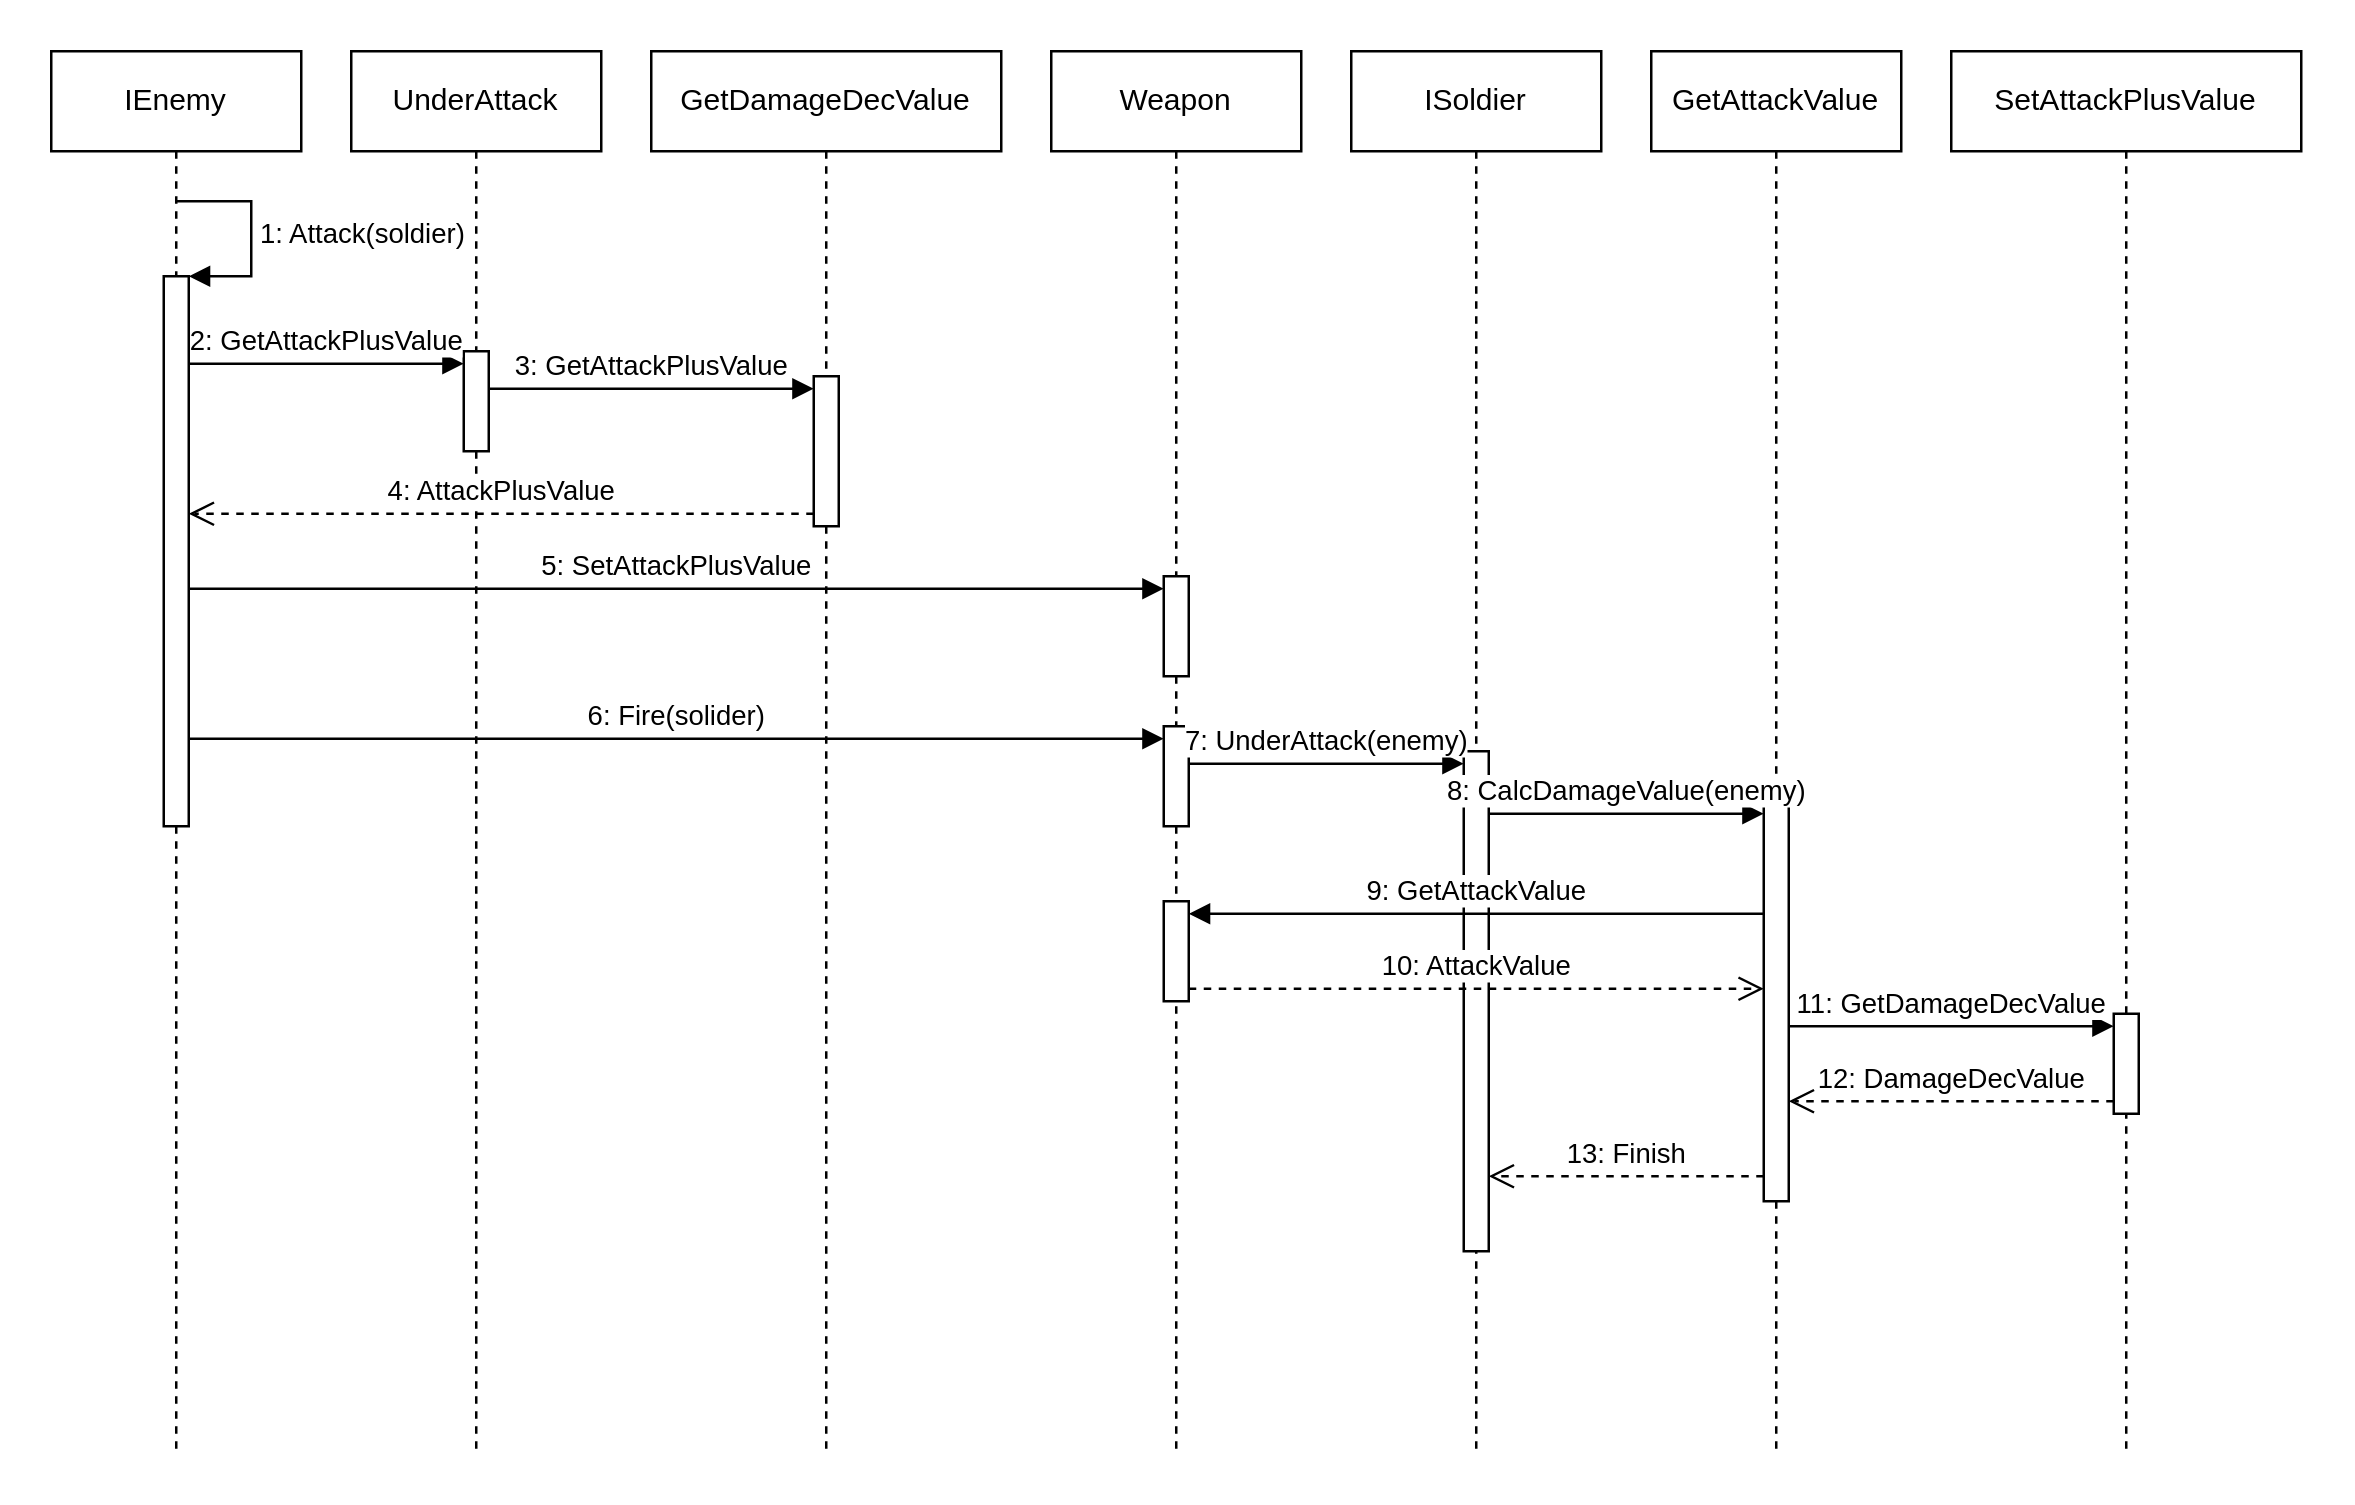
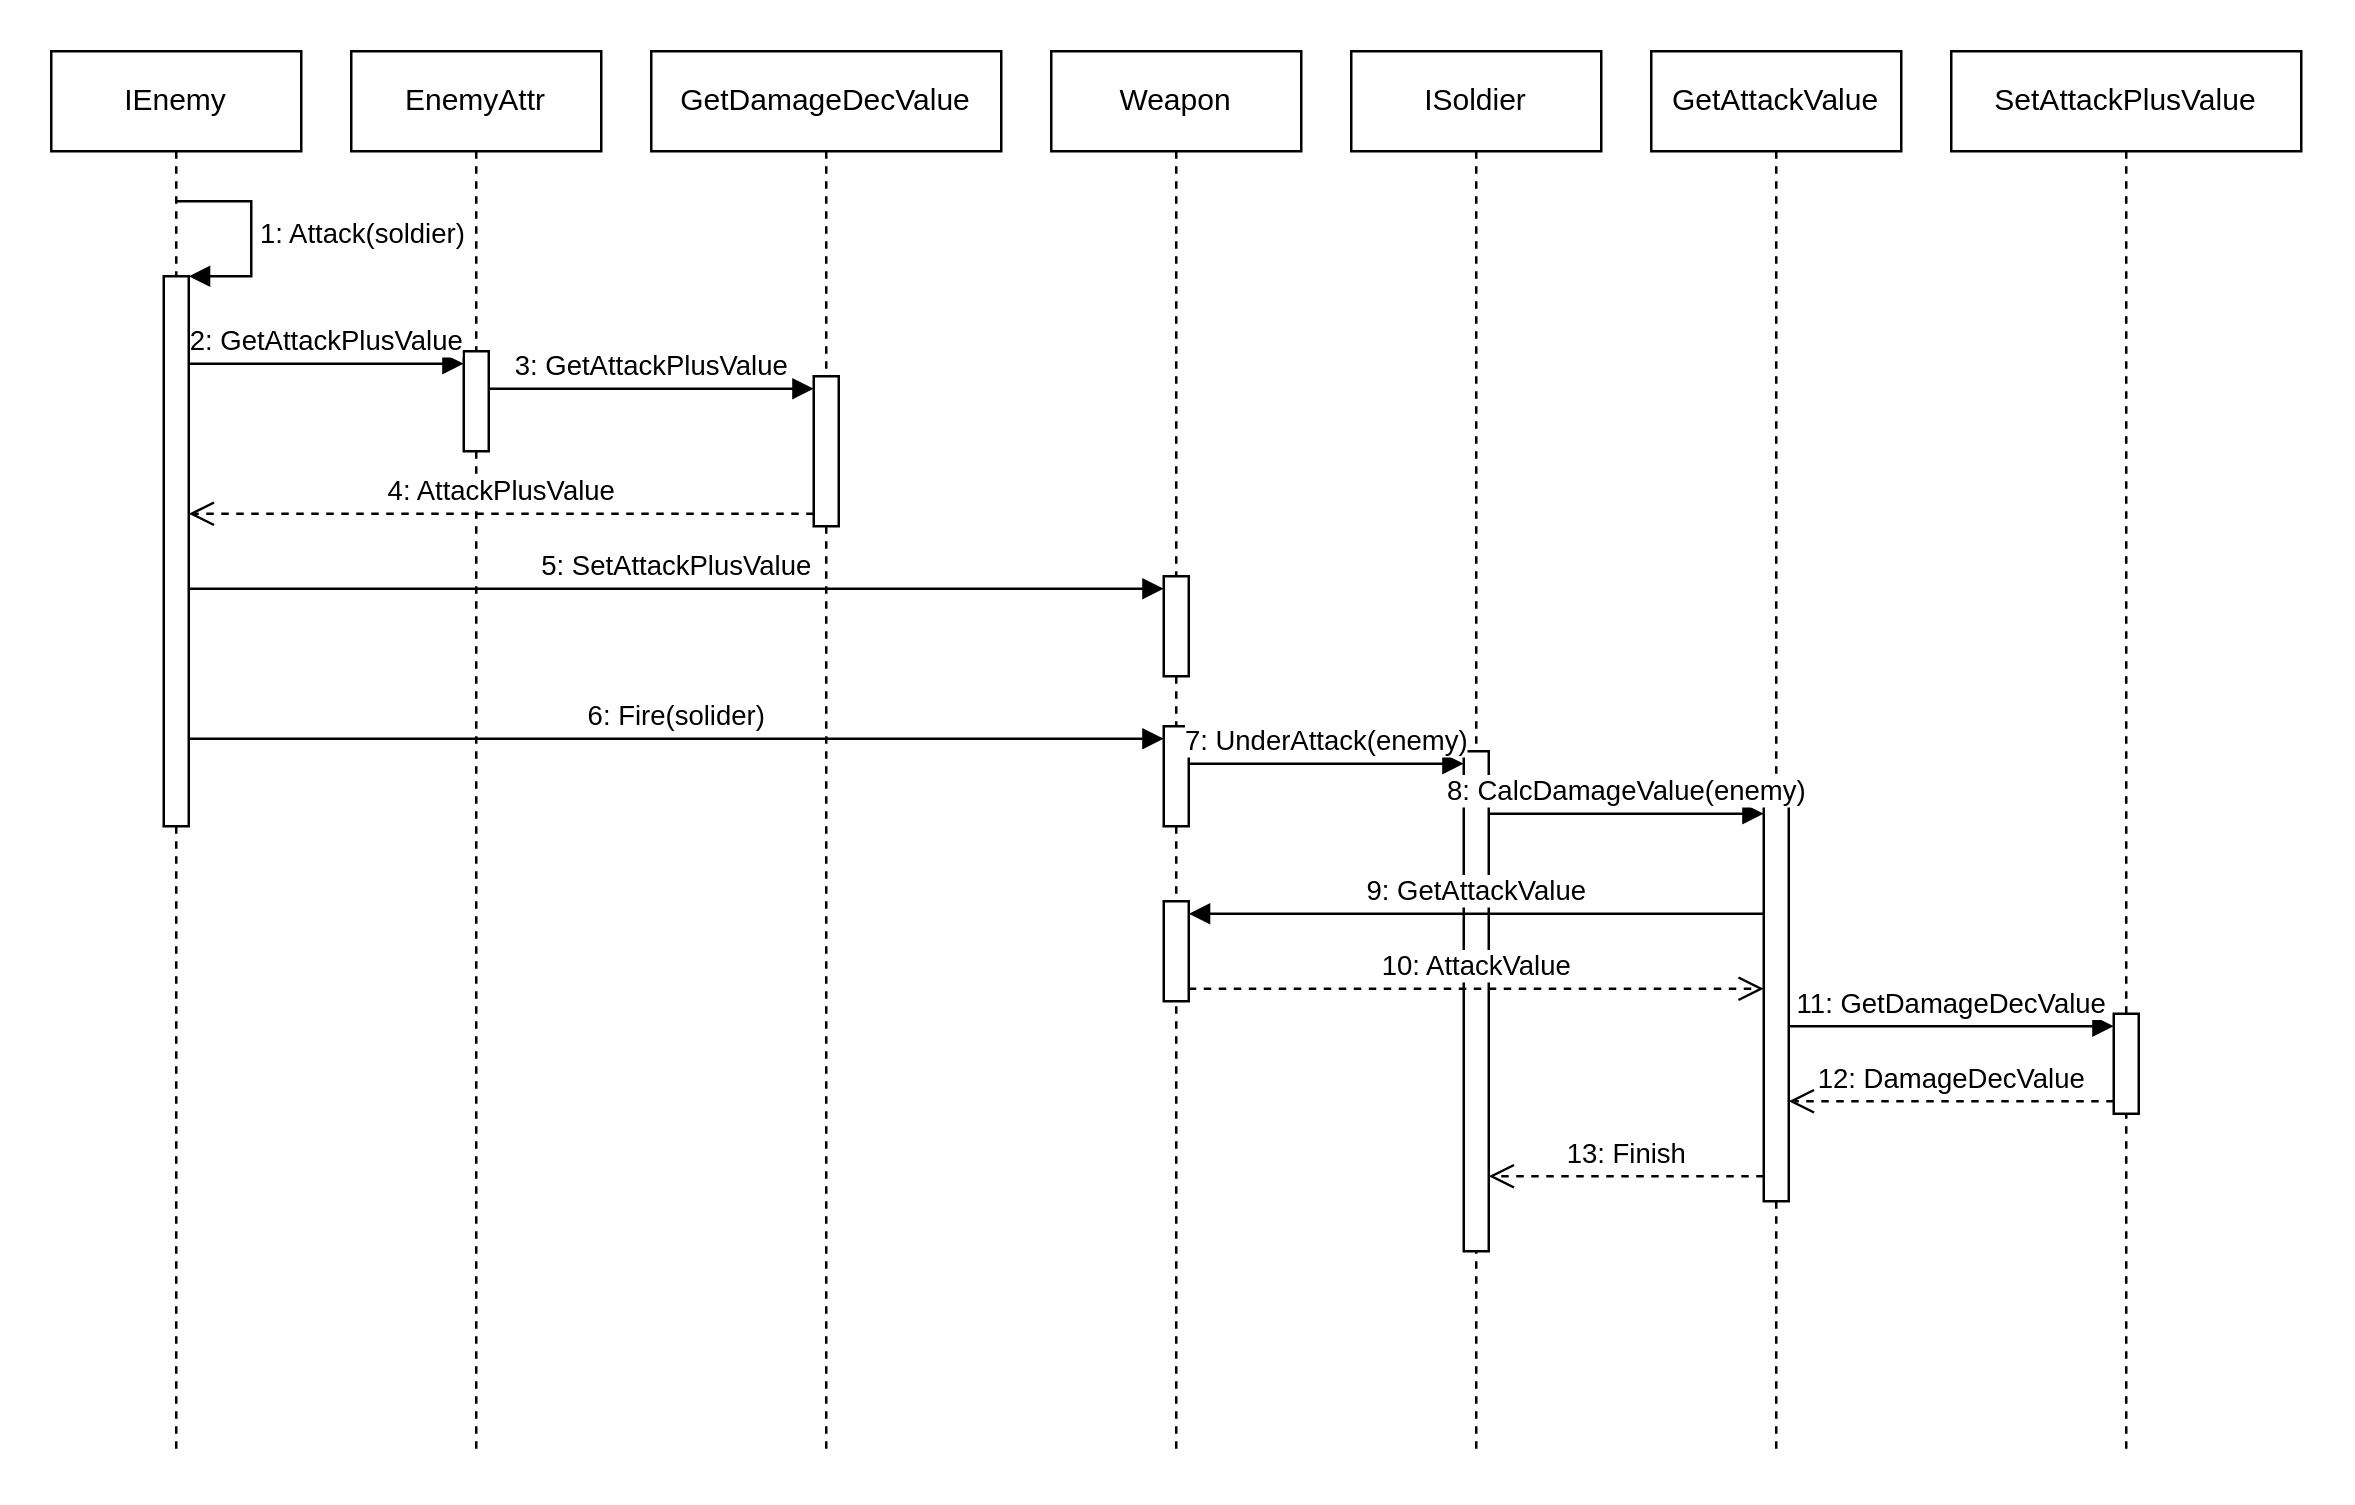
node "UnderAttack": label "UnderAttack" -> "EnemyAttr"
